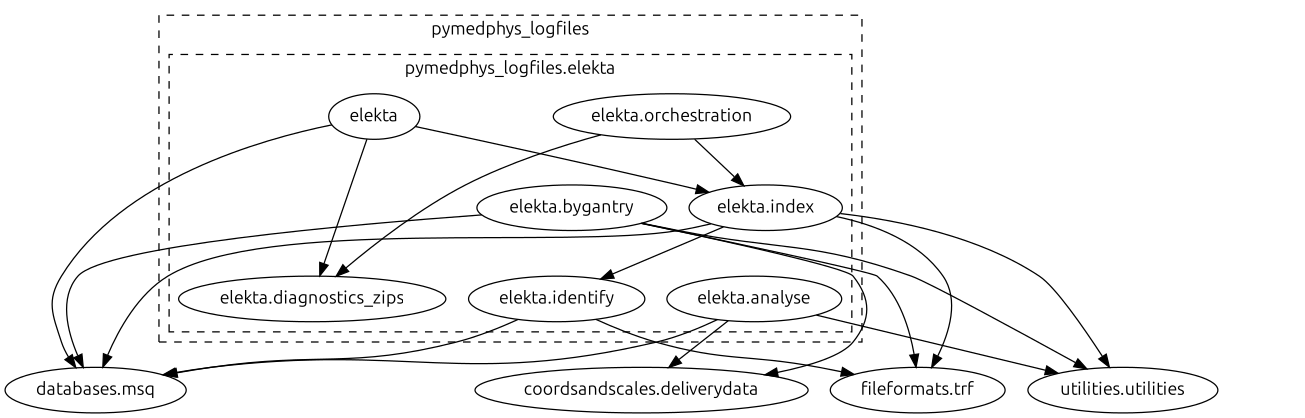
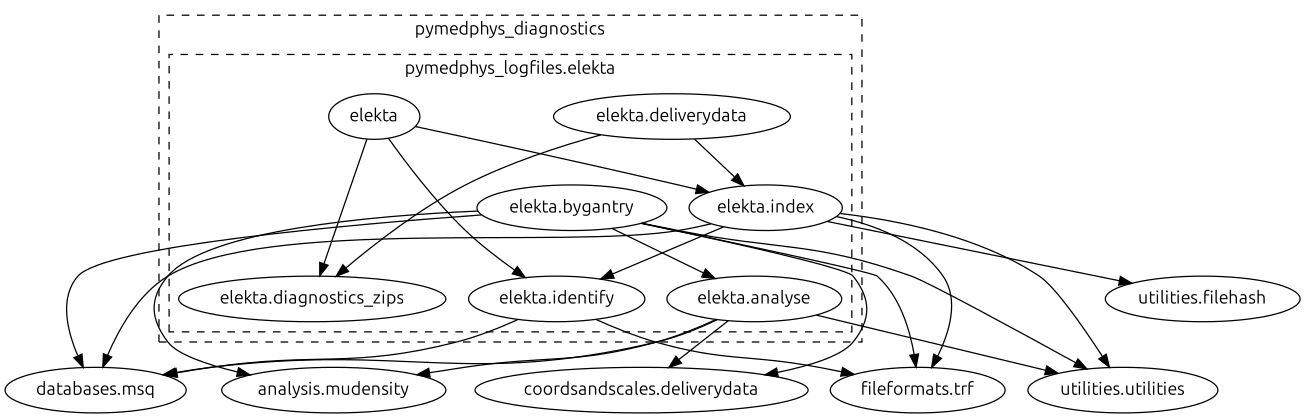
cluster "pymedphys_logfiles": label "pymedphys_logfiles" -> "pymedphys_diagnostics"
node "elekta.orchestration": label "elekta.orchestration" -> "elekta.deliverydata"
edge "elekta" -> "databases.msq": now "elekta" -> "elekta.identify"
edge "elekta.bygantry" -> "elekta.analyse": added
node "utilities.filehash": added
node "analysis.mudensity": added
